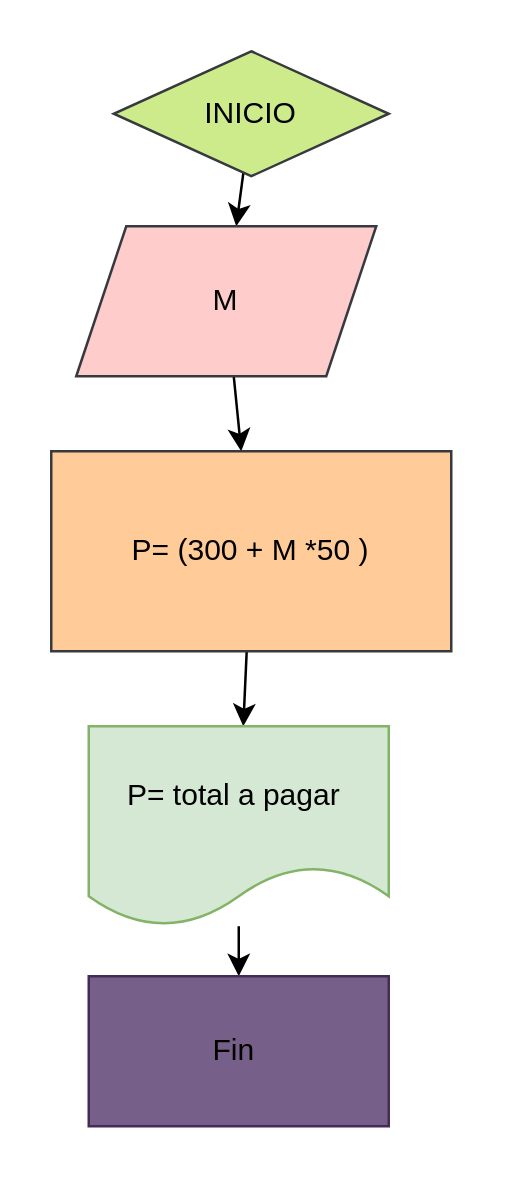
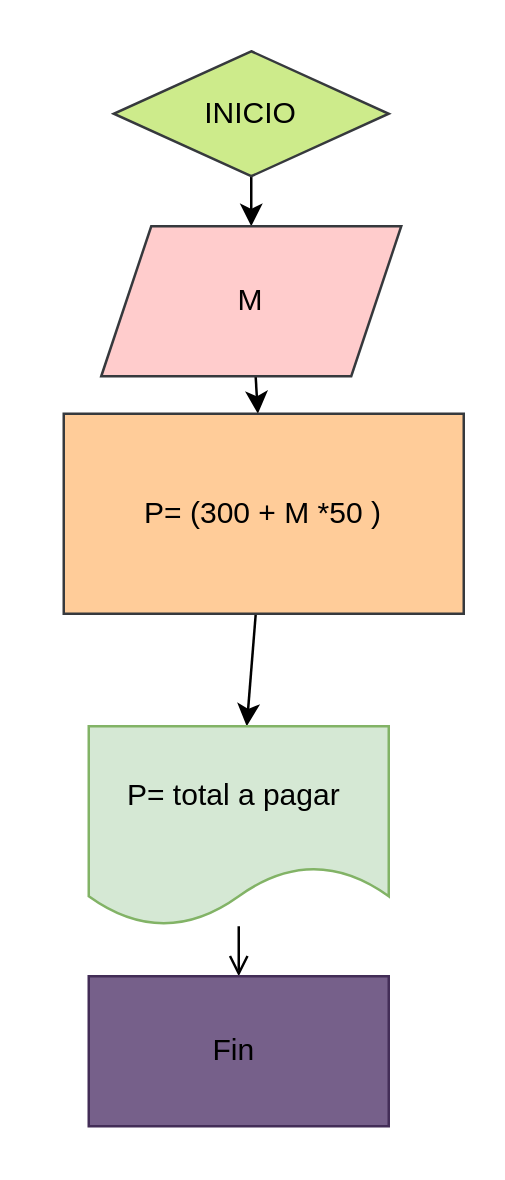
node "M": moved (226, 301) -> (251, 301)
node "P= (300 + M *50 )": moved (251, 551) -> (264, 514)
edge "P= total a pagar" -> "Fin": arrowhead classic -> open
